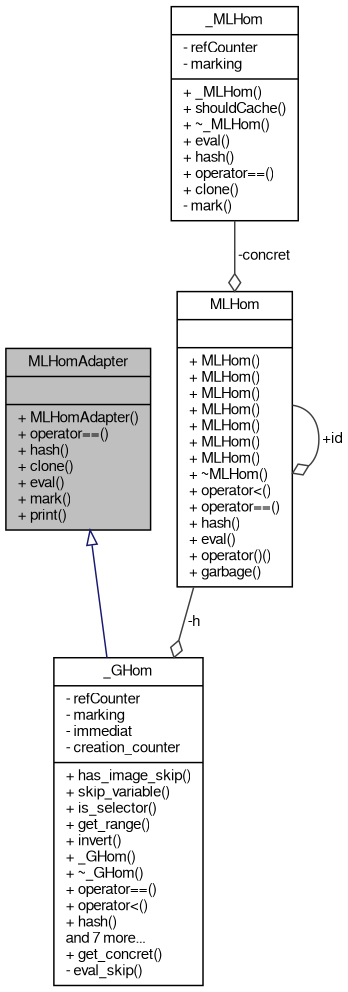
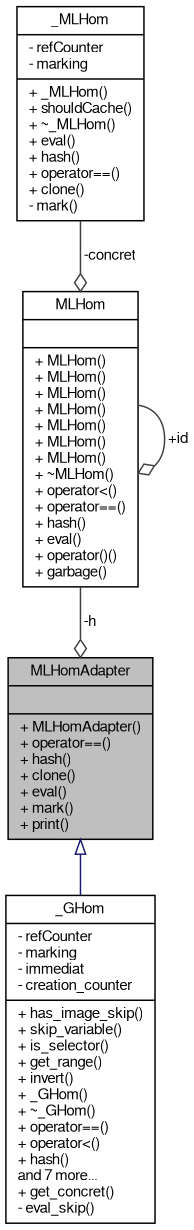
edge "MLHom" -> "_GHom": now "MLHom" -> "MLHomAdapter"
